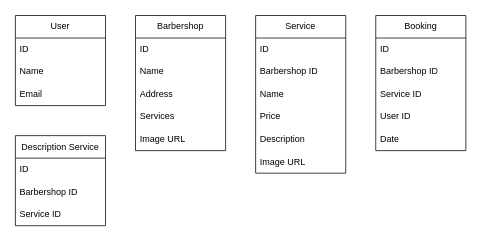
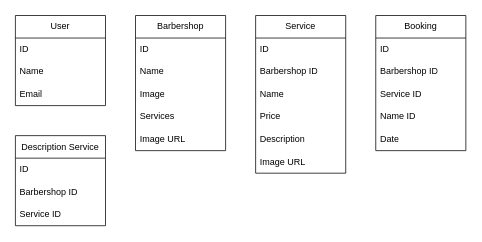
node "Address": label "Address" -> "Image"
node "User ID": label "User ID" -> "Name ID"
